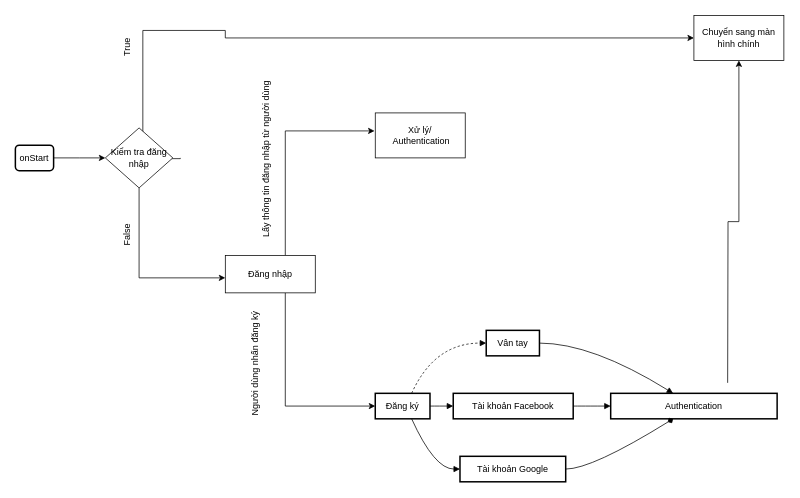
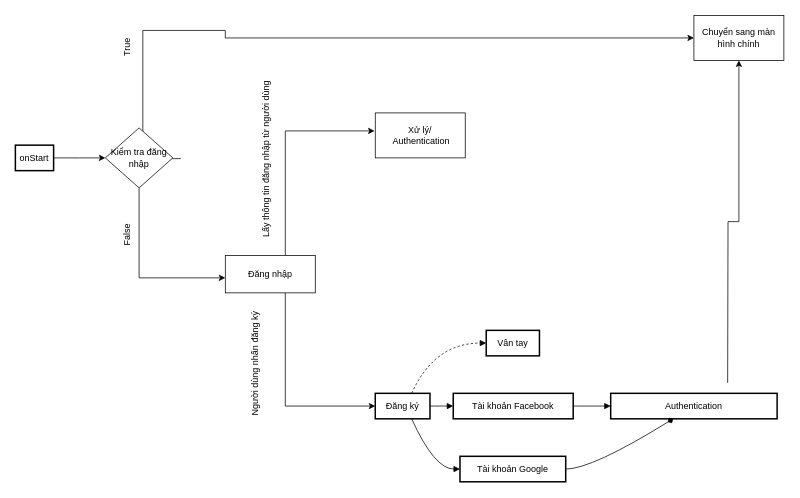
node "onStart": shape rounded rectangle -> rectangle
edge "Vân tay" -> "Authentication": removed
